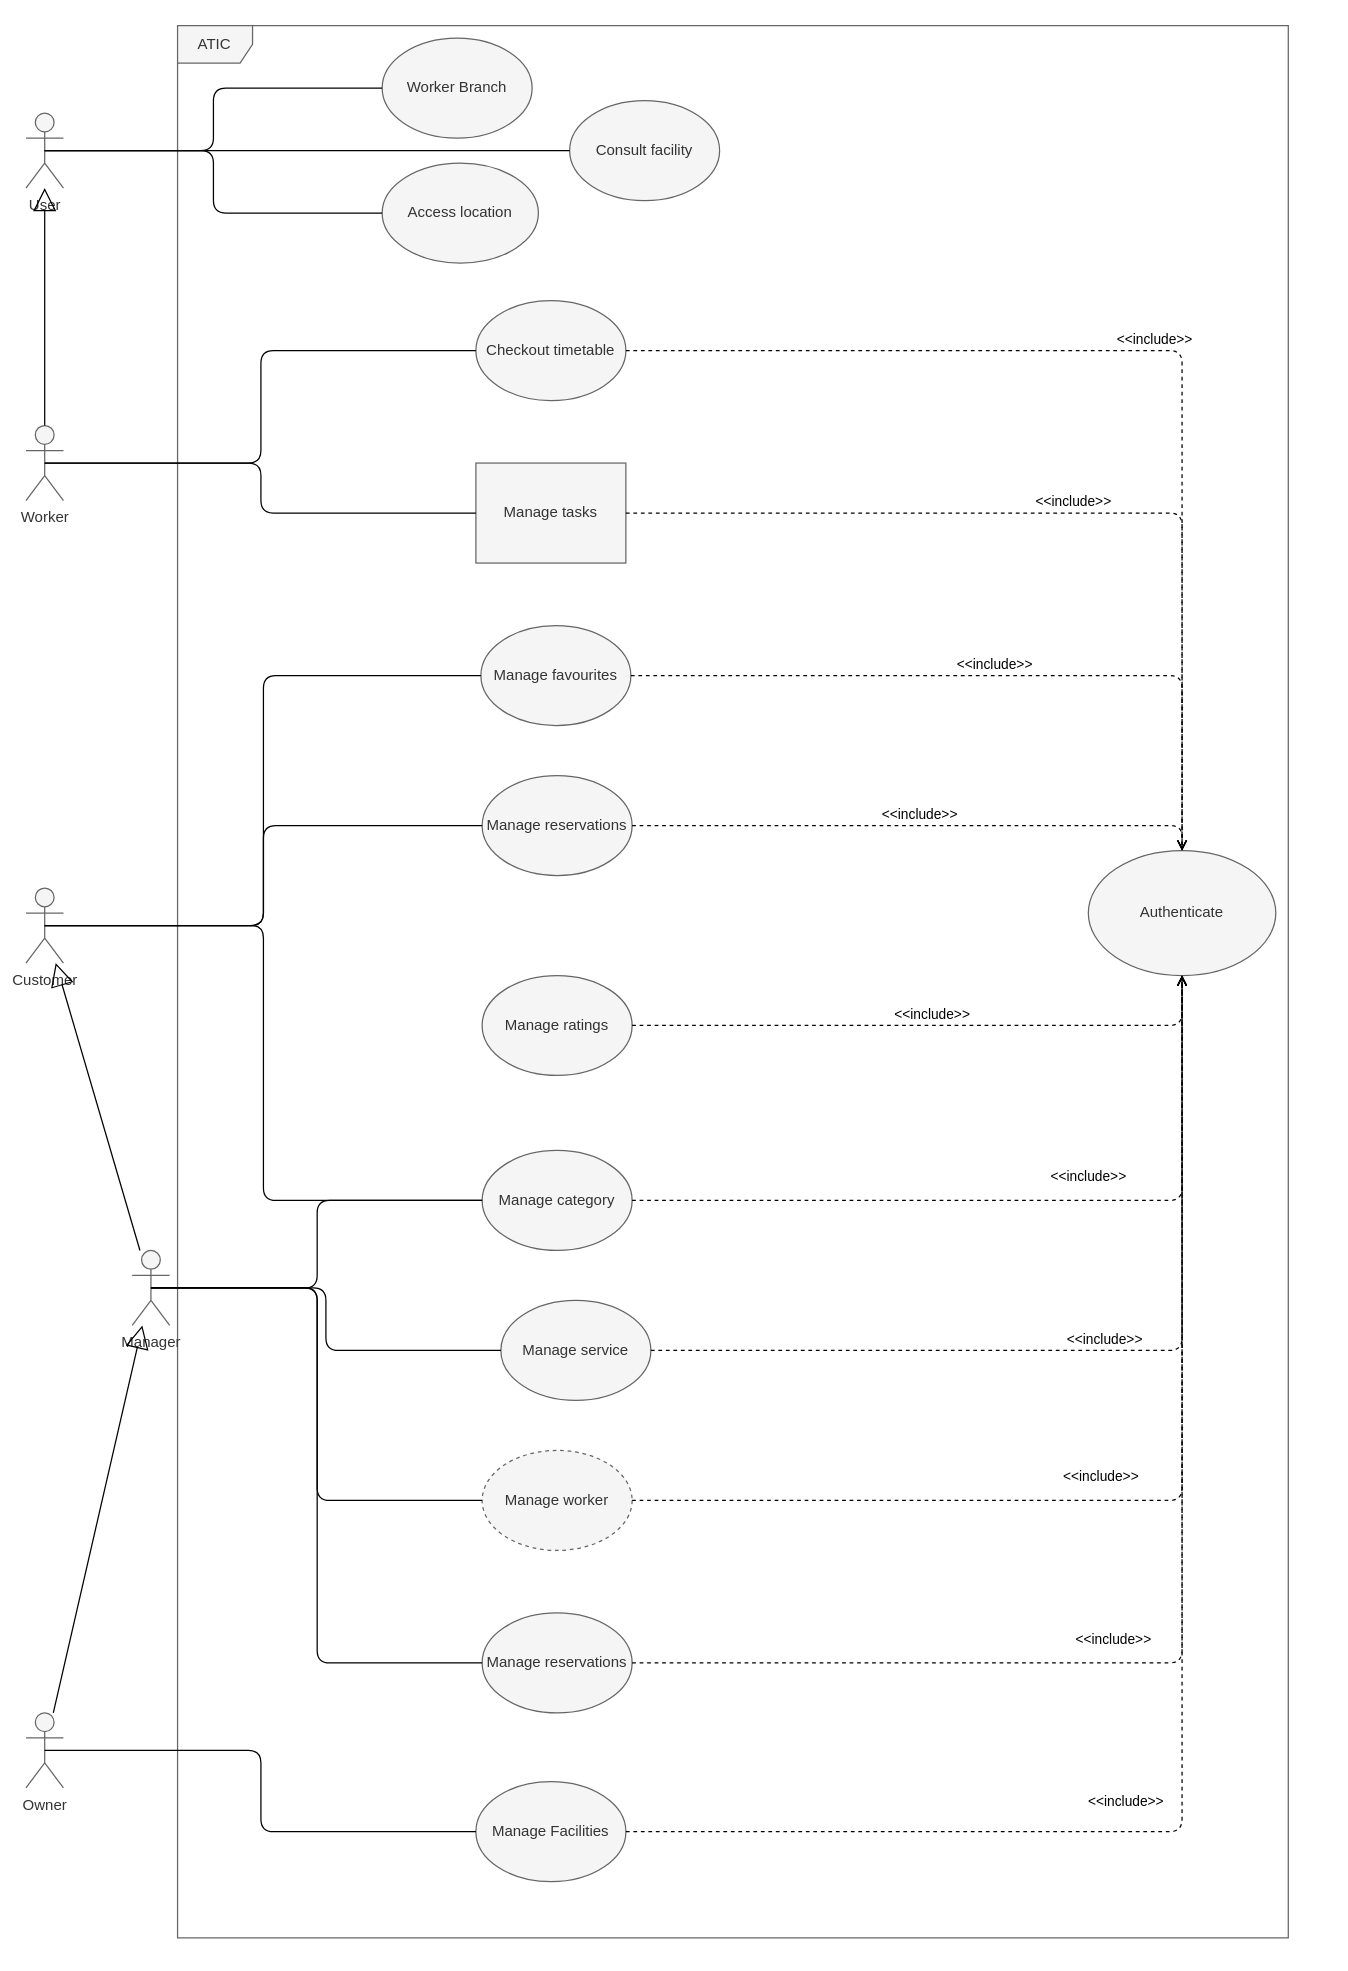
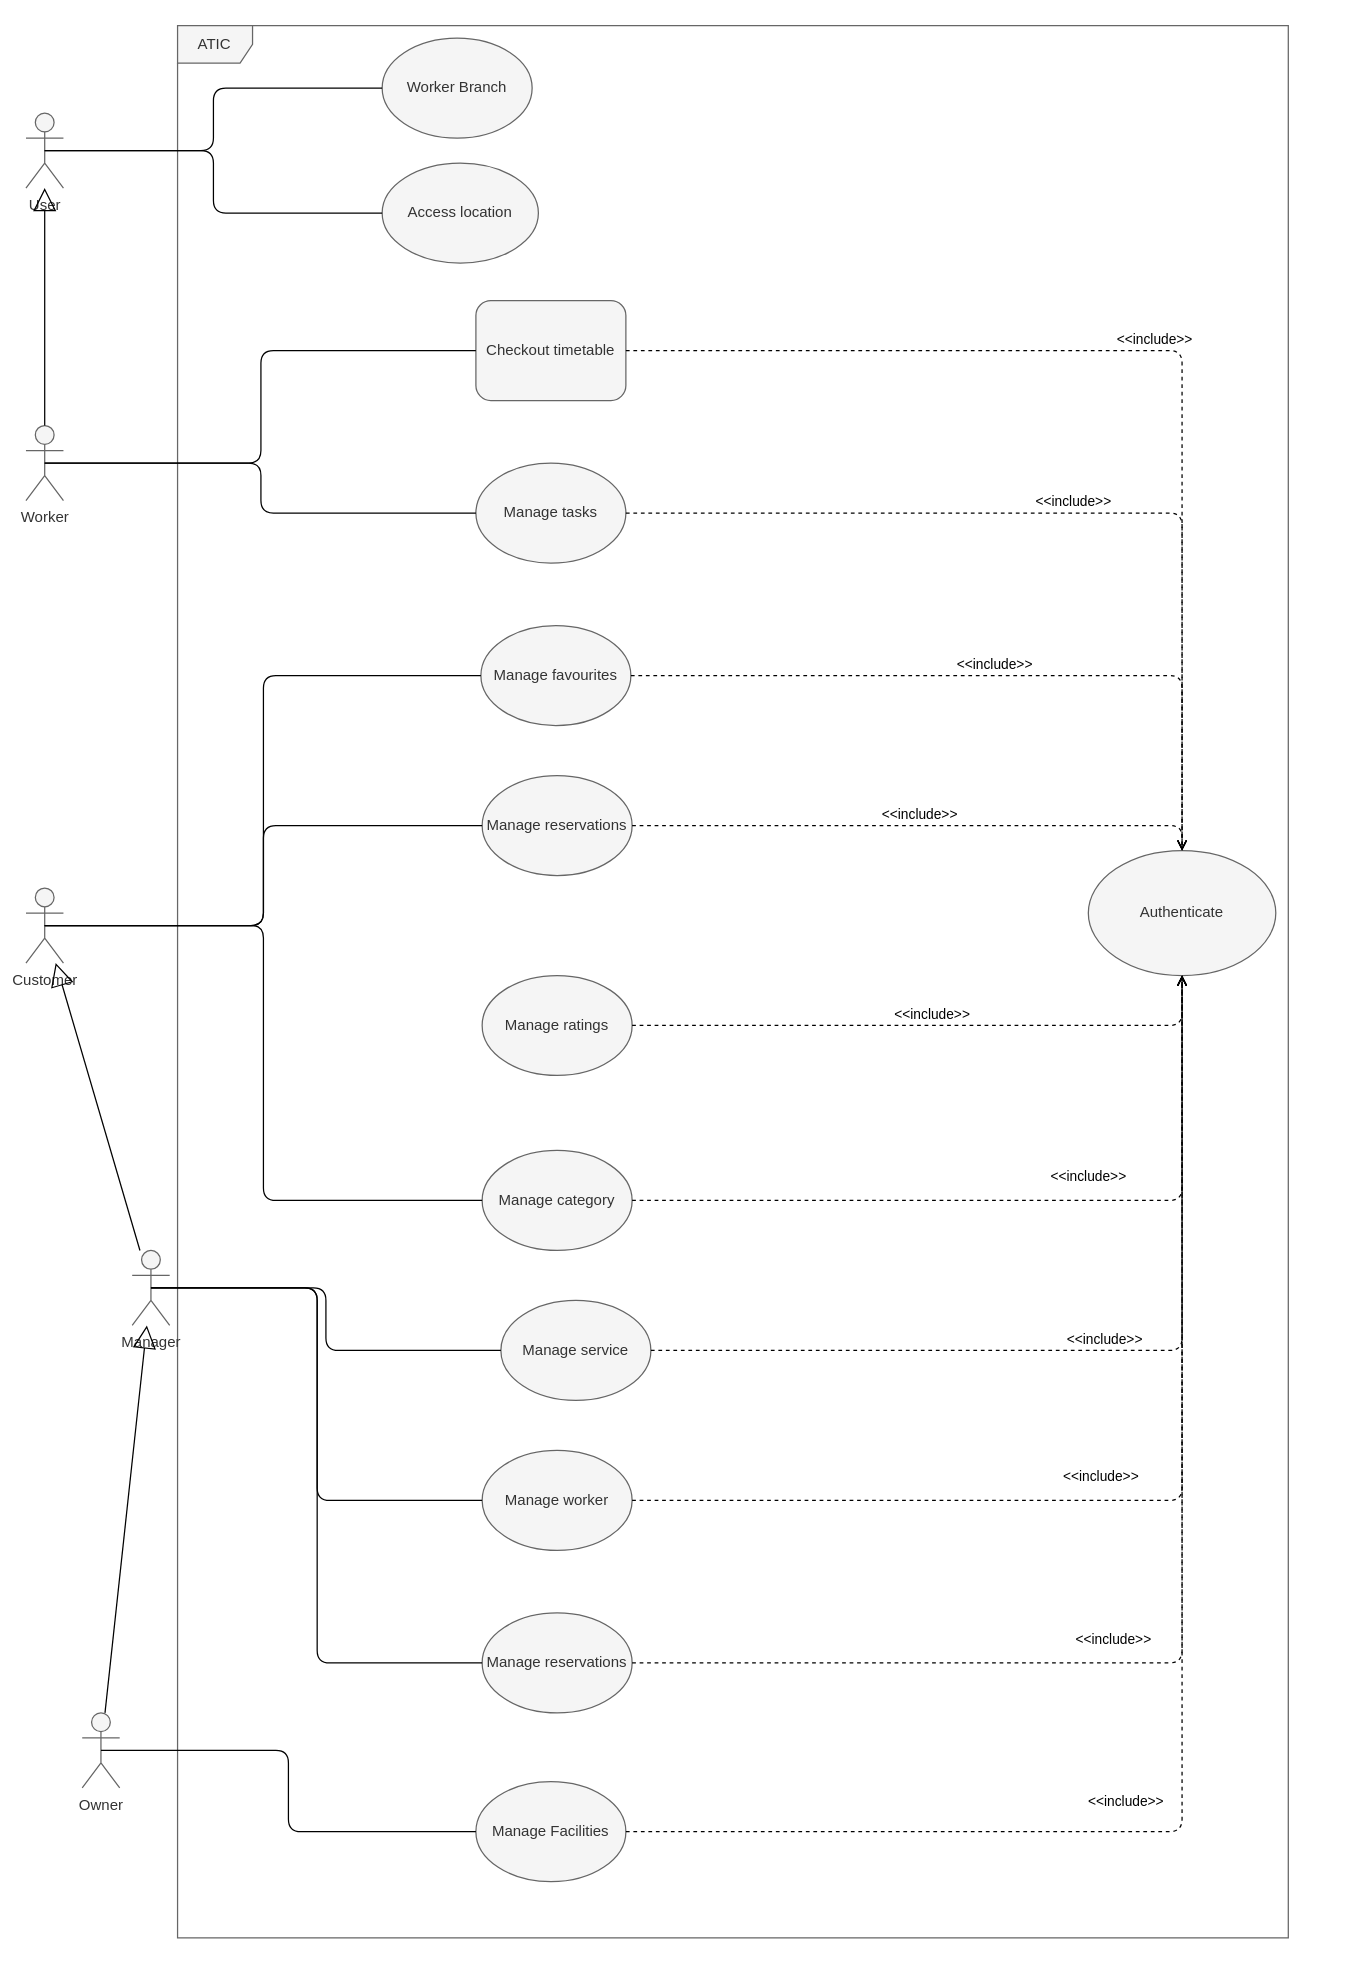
edge "User" -- "Consult facility": removed
node "Consult facility": removed
node "Checkout timetable": shape ellipse -> rounded rectangle
node "Manage tasks": shape rectangle -> ellipse
edge "Manage category" -- "Manager": removed
node "Manage worker": style dashed -> solid
node "Owner": moved (44, 1751) -> (101, 1751)
